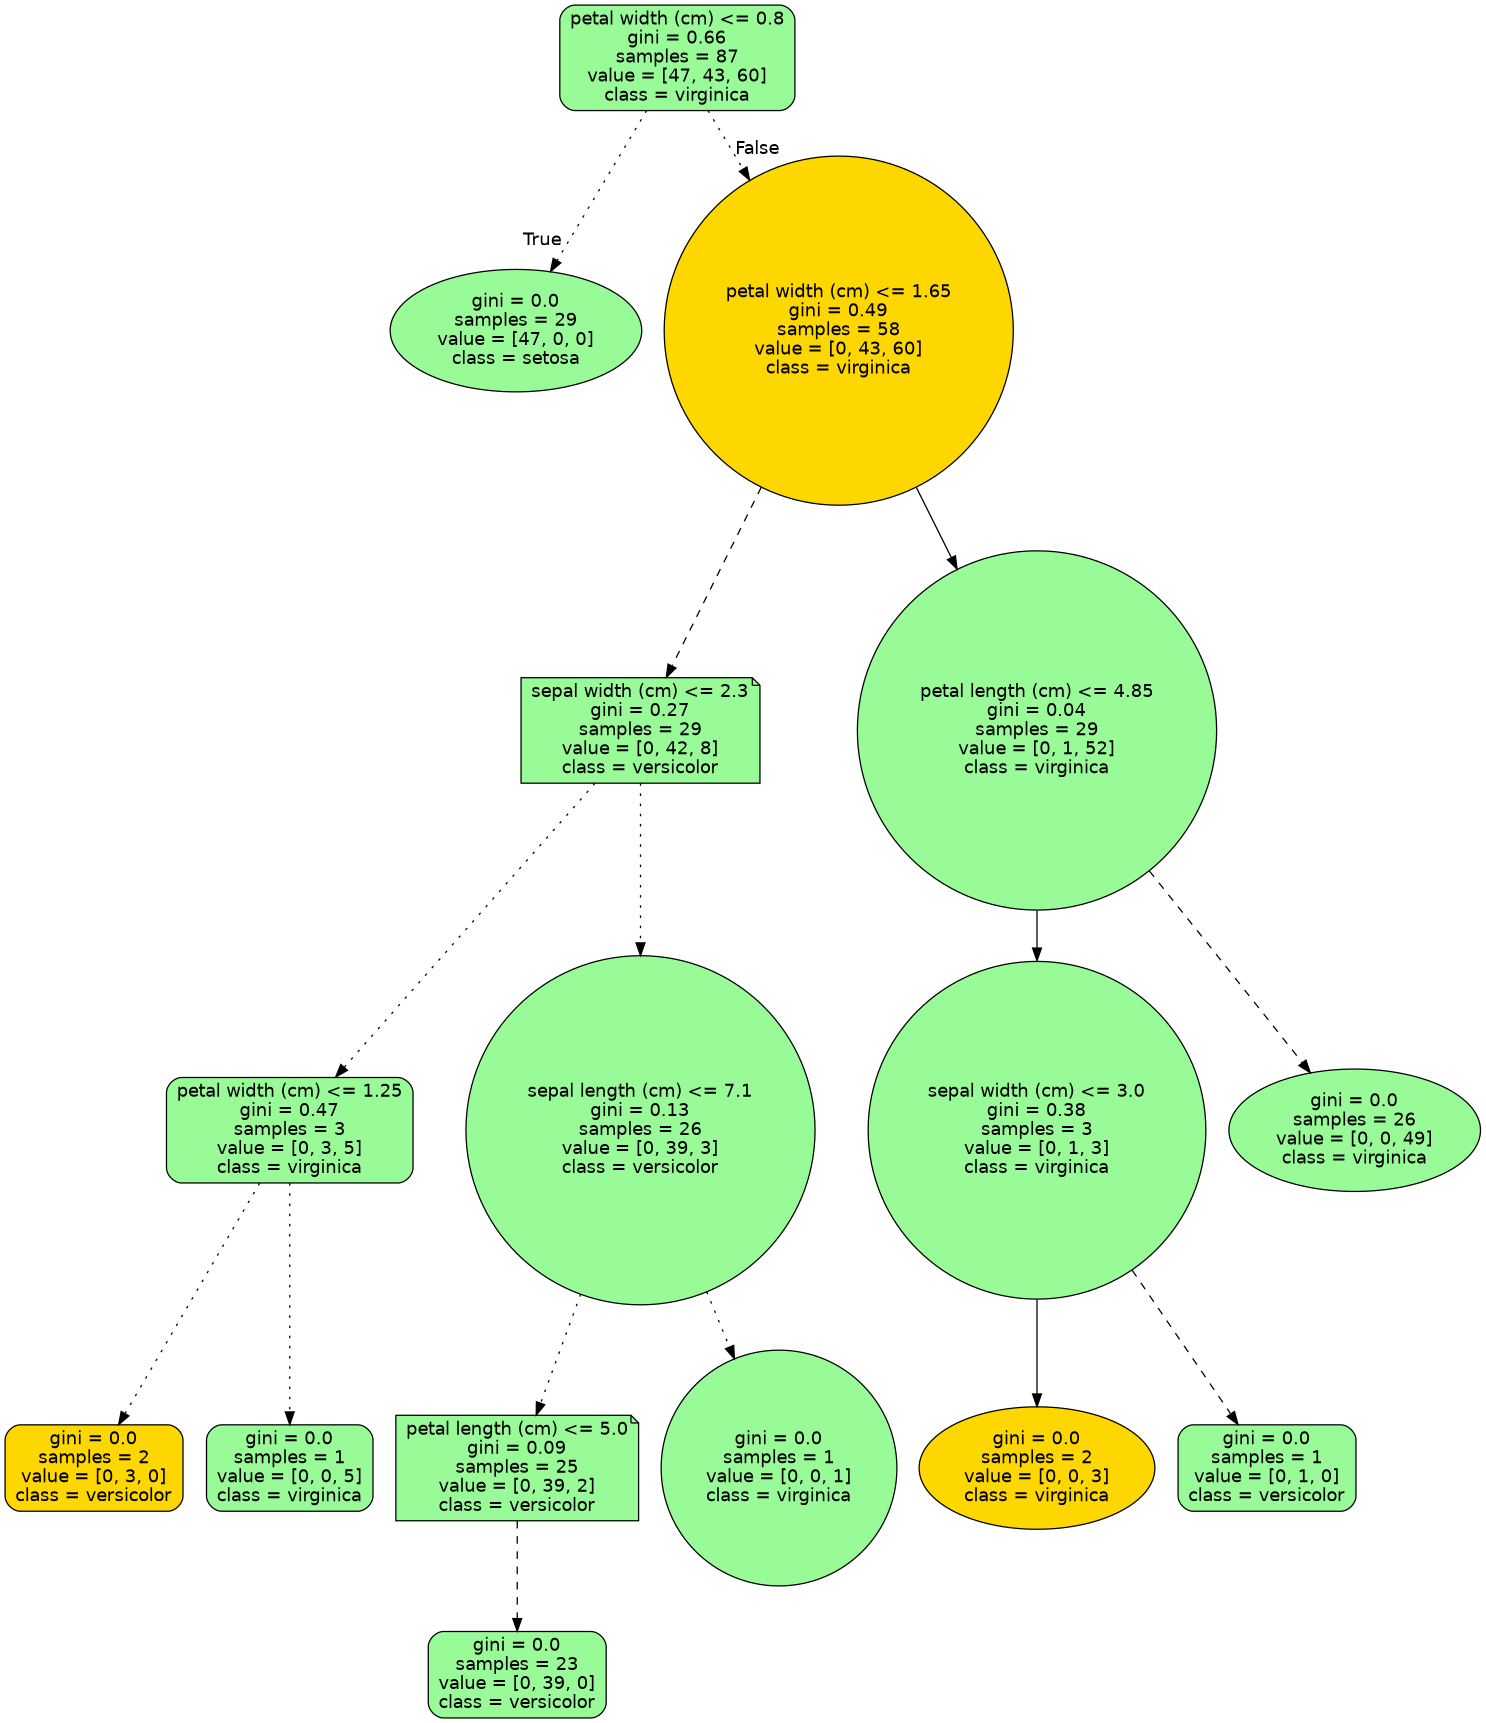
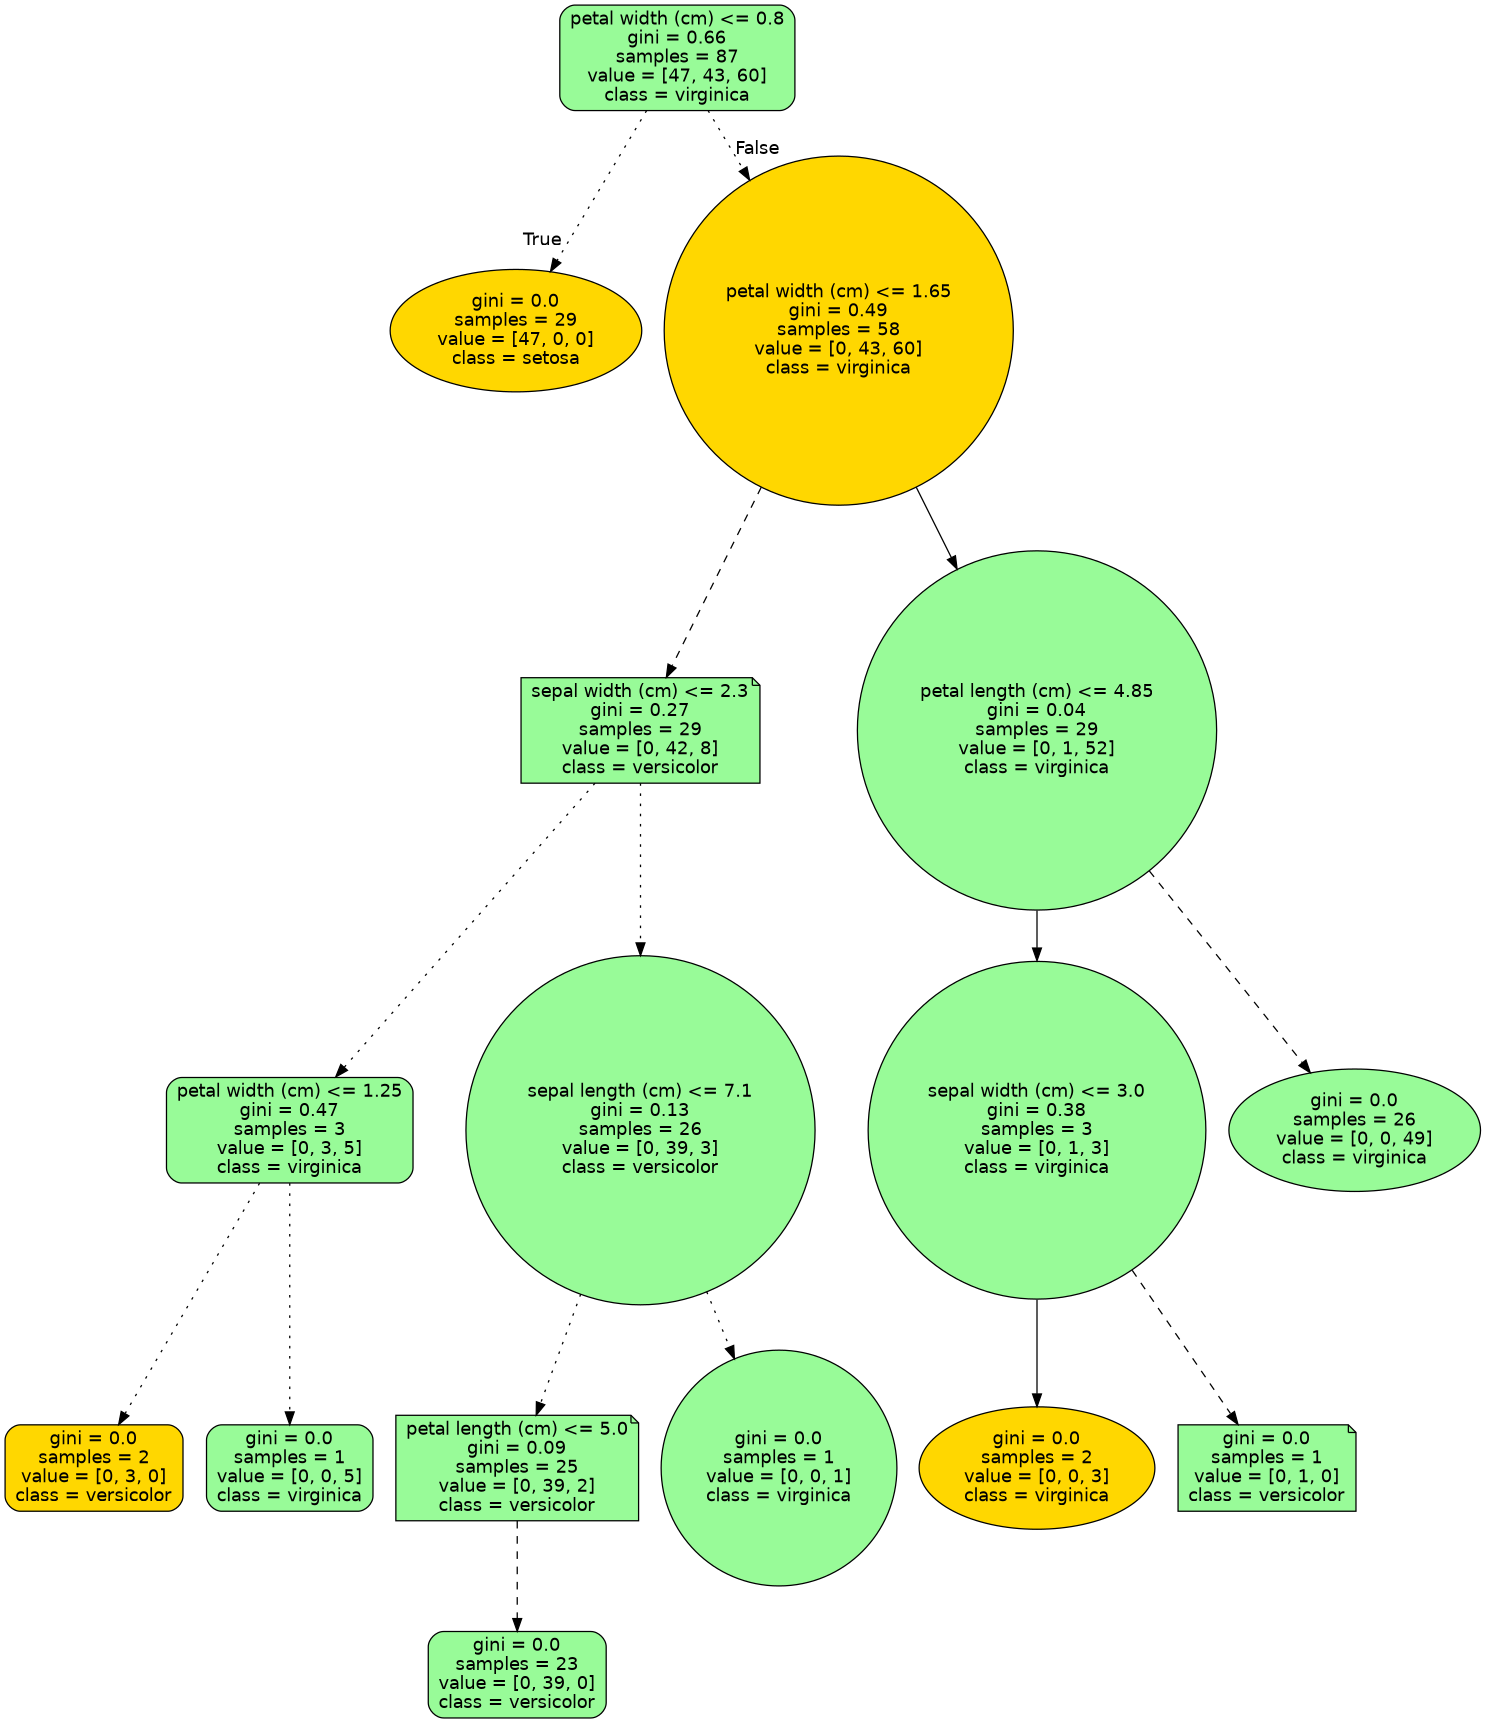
node "gini = 0.0 samples = 29 value = [47, 0, 0] class = setosa": fillcolor palegreen -> gold
node "gini = 0.0 samples = 1 value = [0, 1, 0] class = versicolor": shape box -> note
